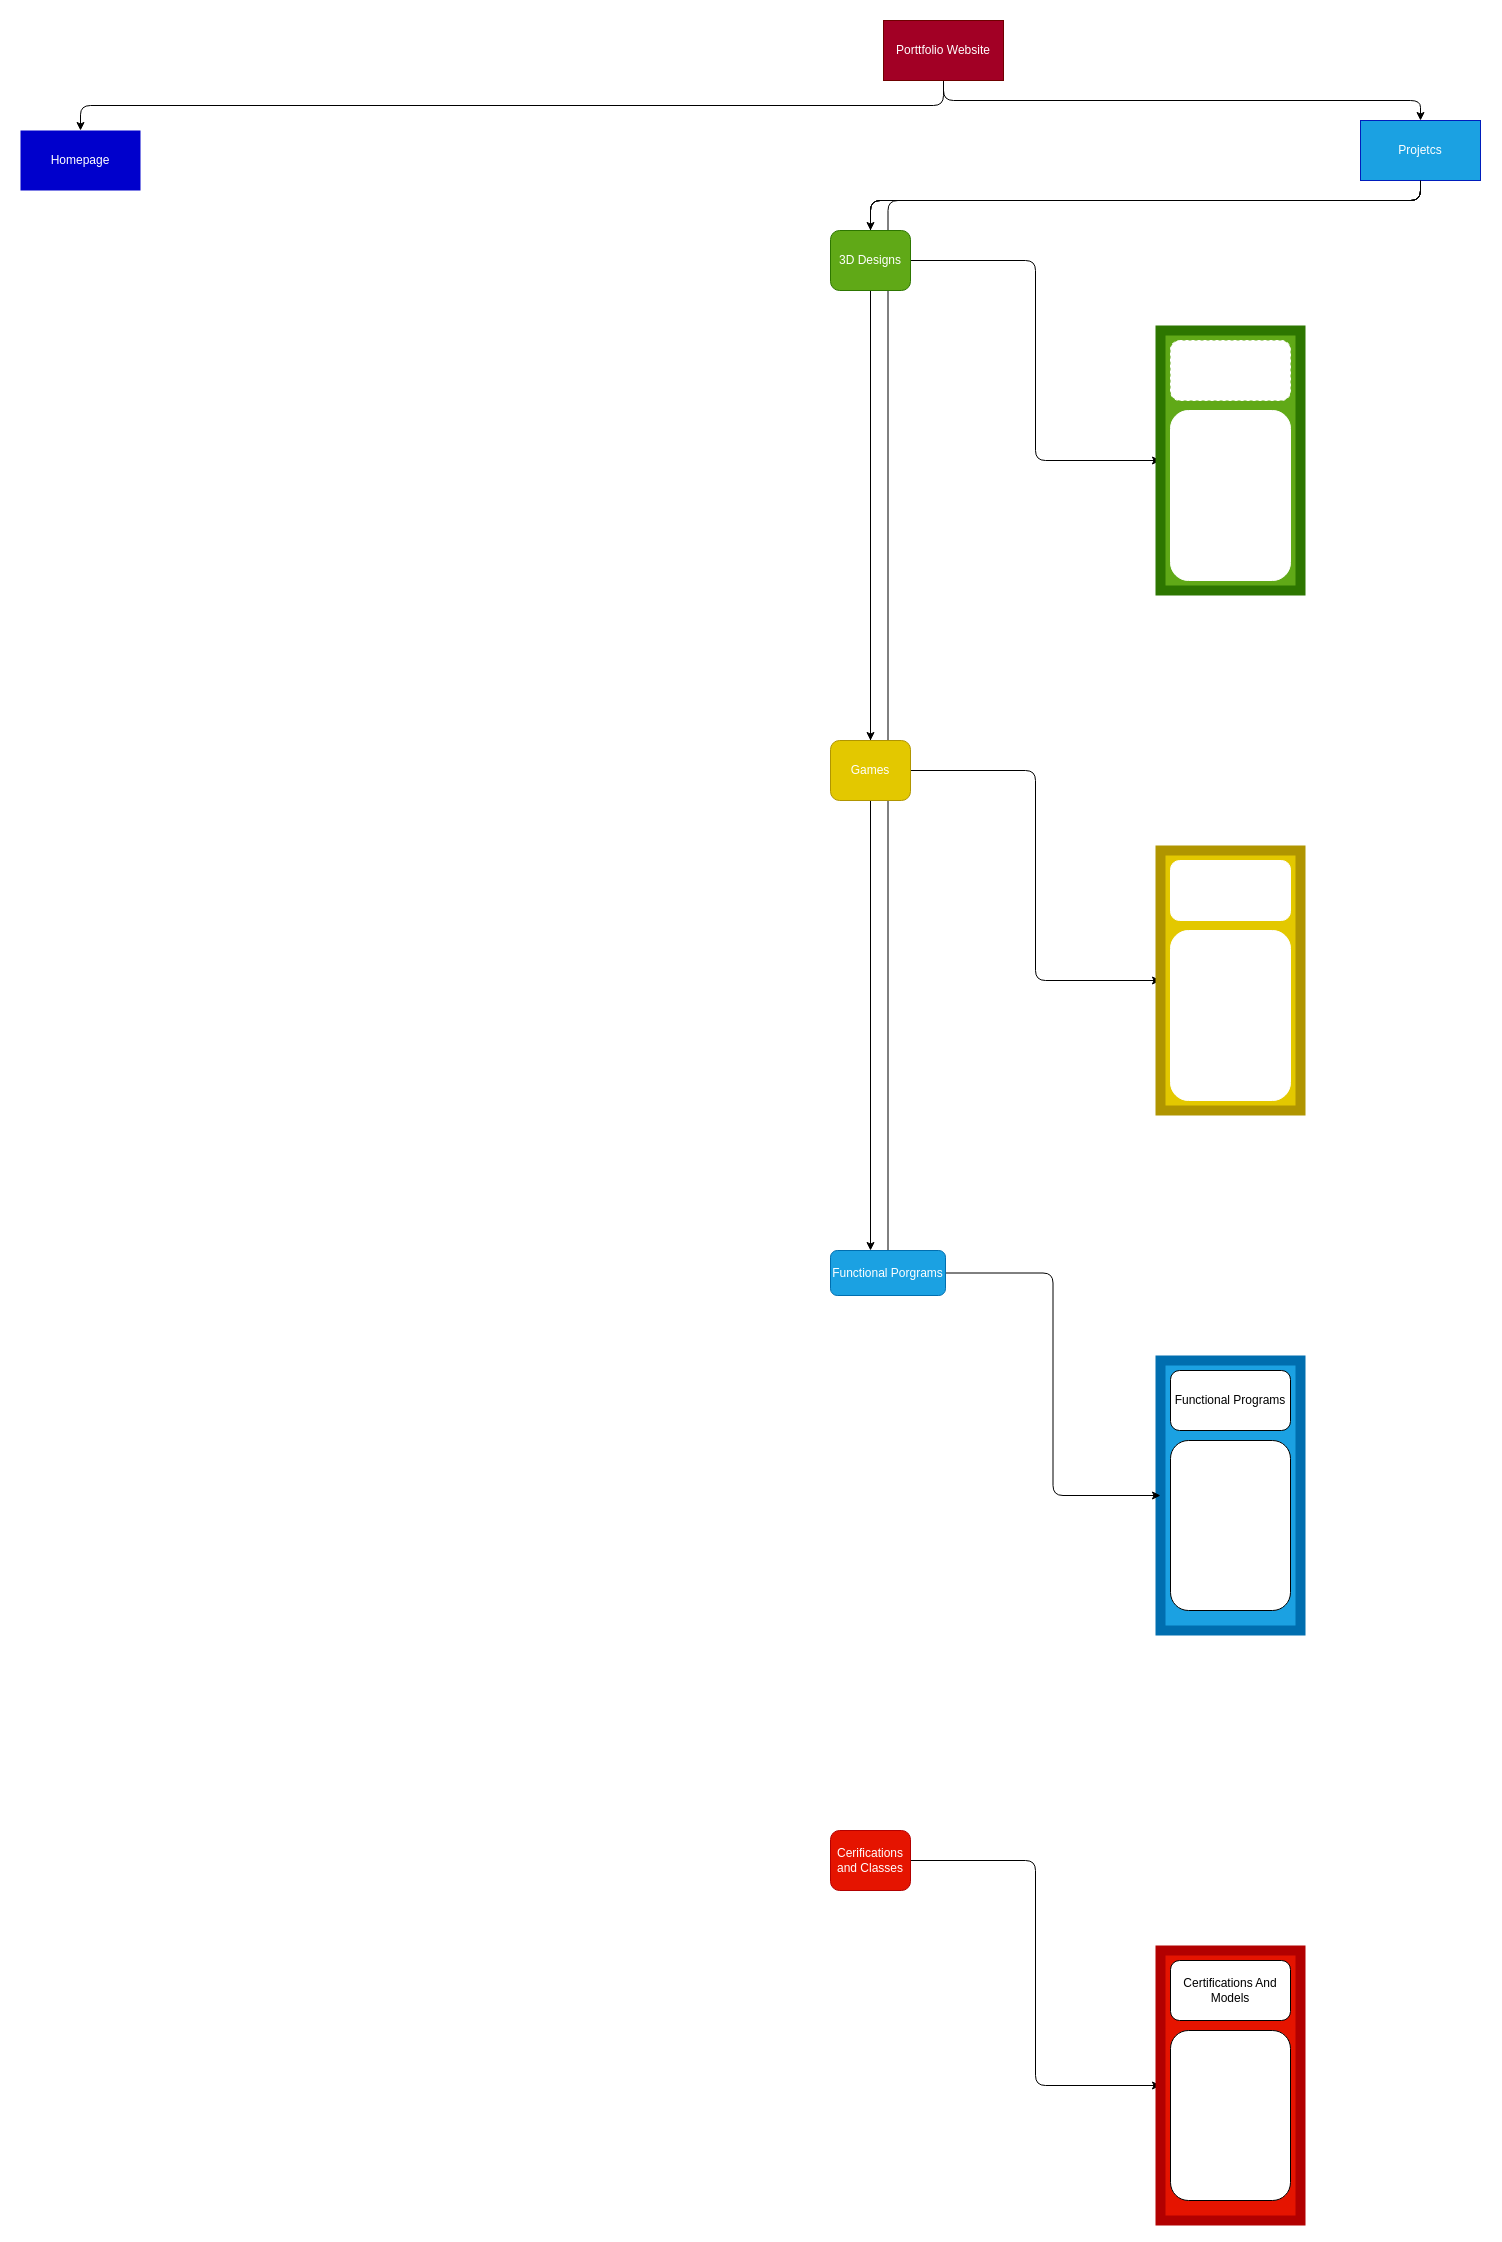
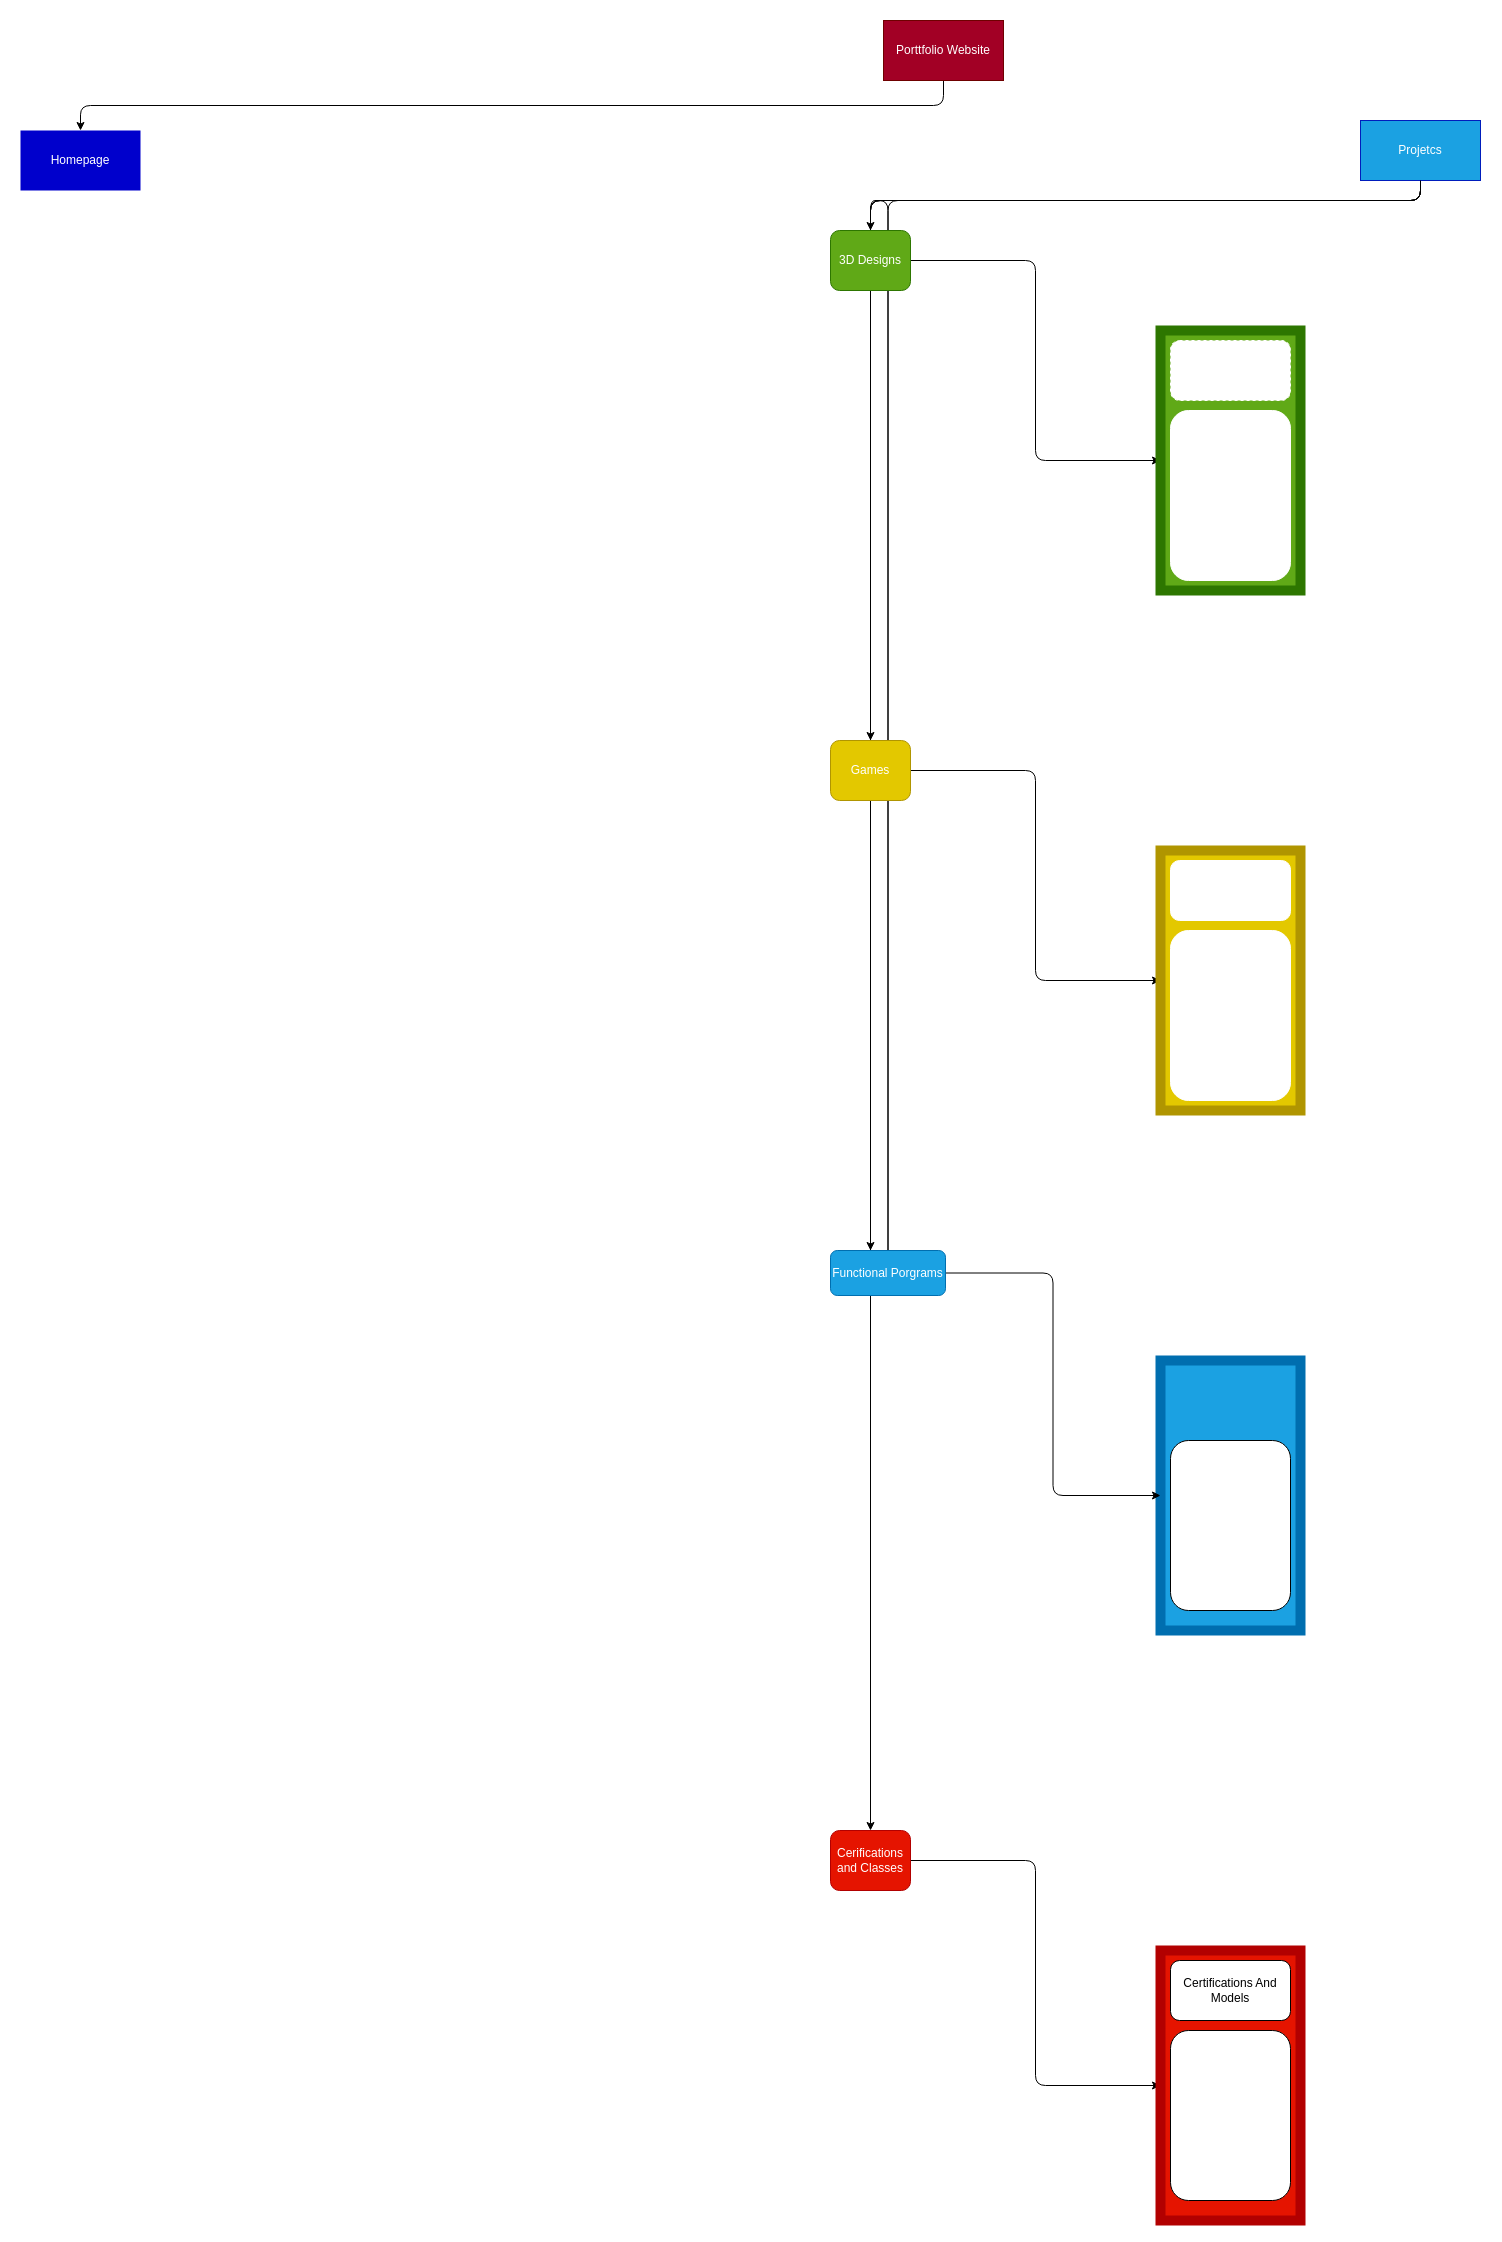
edge "Porttfolio Website" -> "Projetcs": removed
node "Functional Programs": removed
edge "Functional Porgrams" -> "Cerifications and Classes": added
